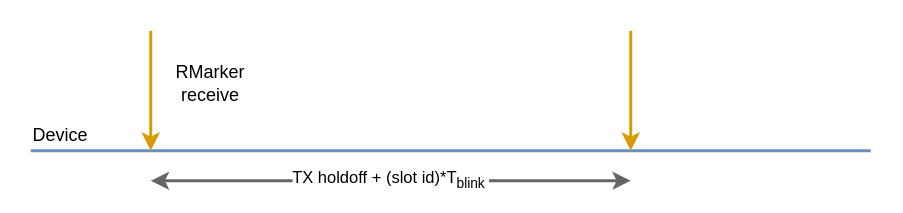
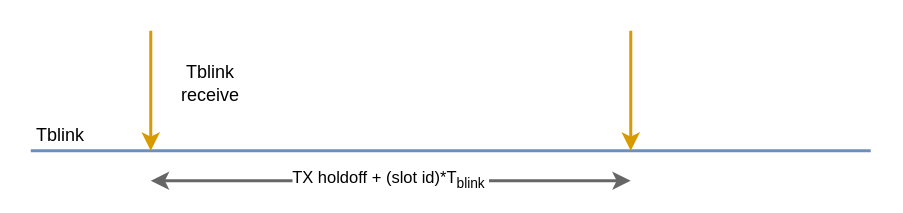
node "RMarker receive": label "RMarker receive" -> "Tblink receive"
node "Device": label "Device" -> "Tblink"
